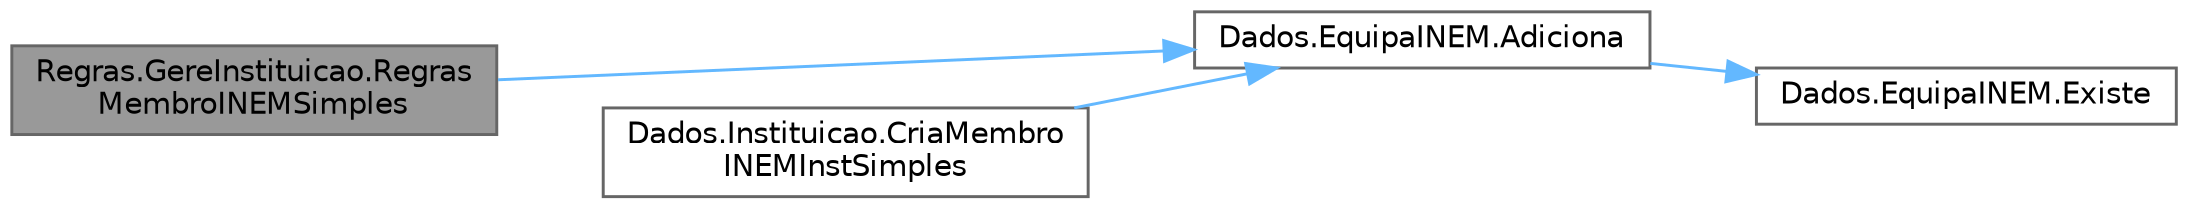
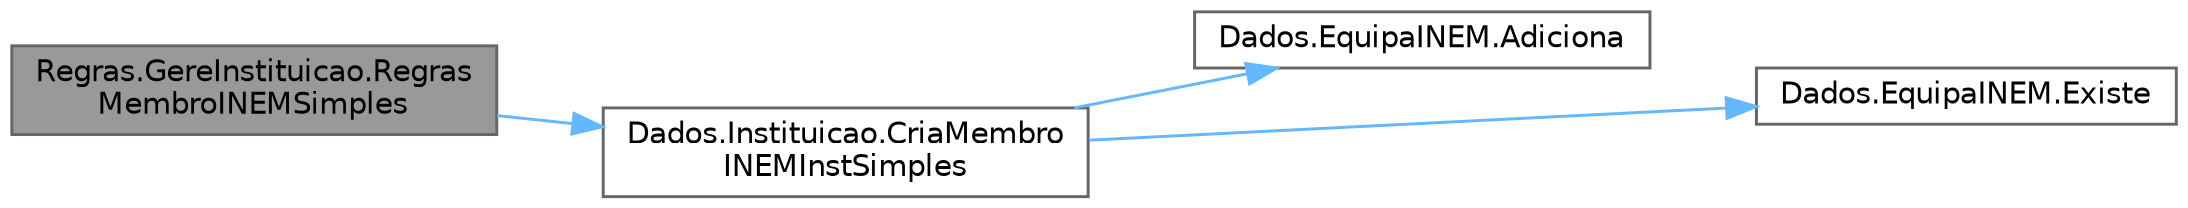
edge "Regras.GereInstituicao.Regras MembroINEMSimples" -> "Dados.EquipaINEM.Adiciona": now "Regras.GereInstituicao.Regras MembroINEMSimples" -> "Dados.Instituicao.CriaMembro INEMInstSimples"
edge "Dados.EquipaINEM.Adiciona" -> "Dados.EquipaINEM.Existe": now "Dados.Instituicao.CriaMembro INEMInstSimples" -> "Dados.EquipaINEM.Existe"
